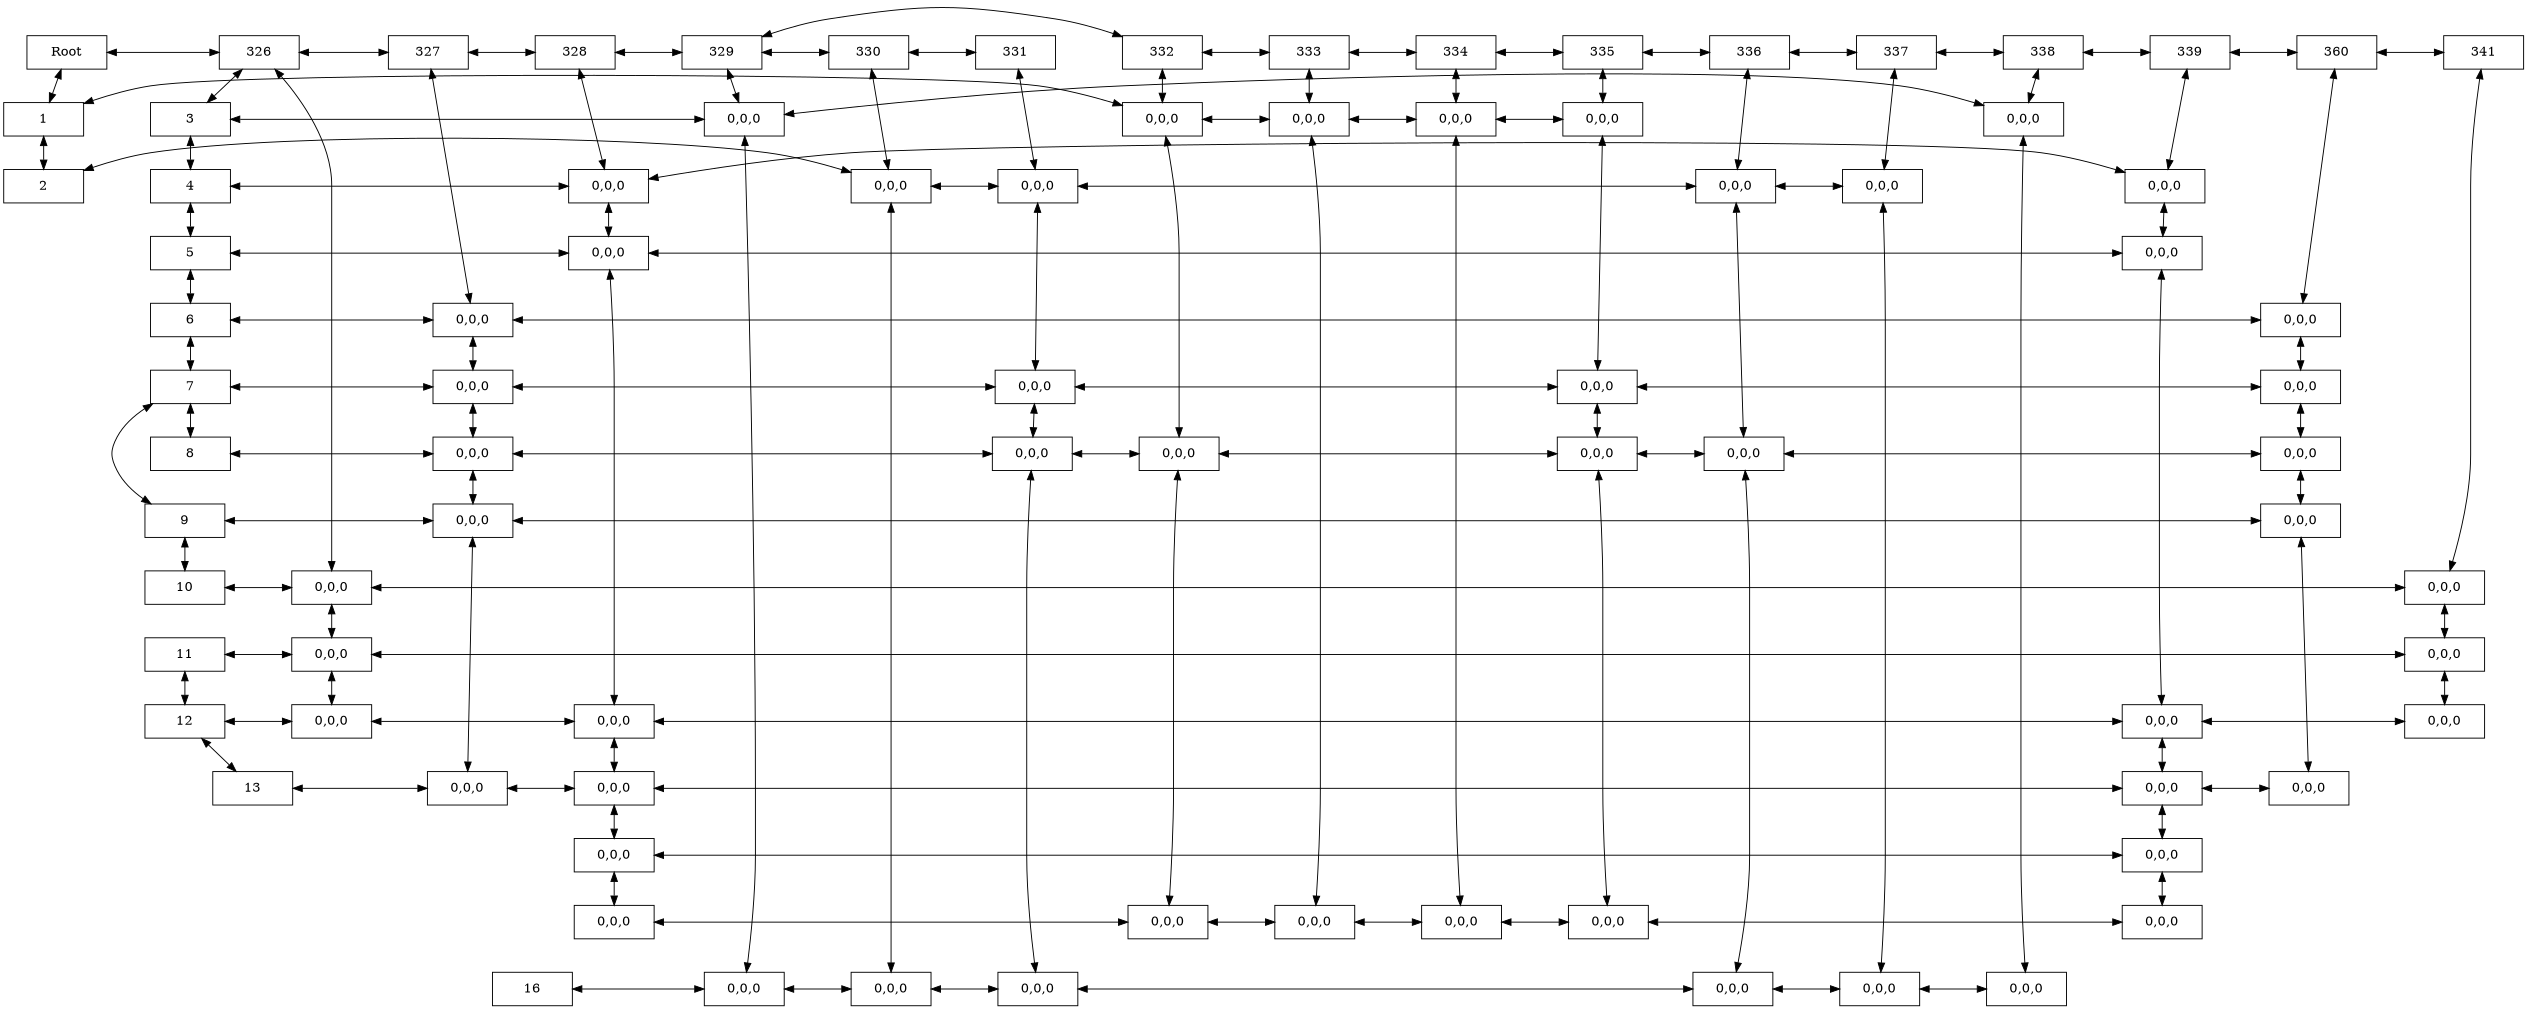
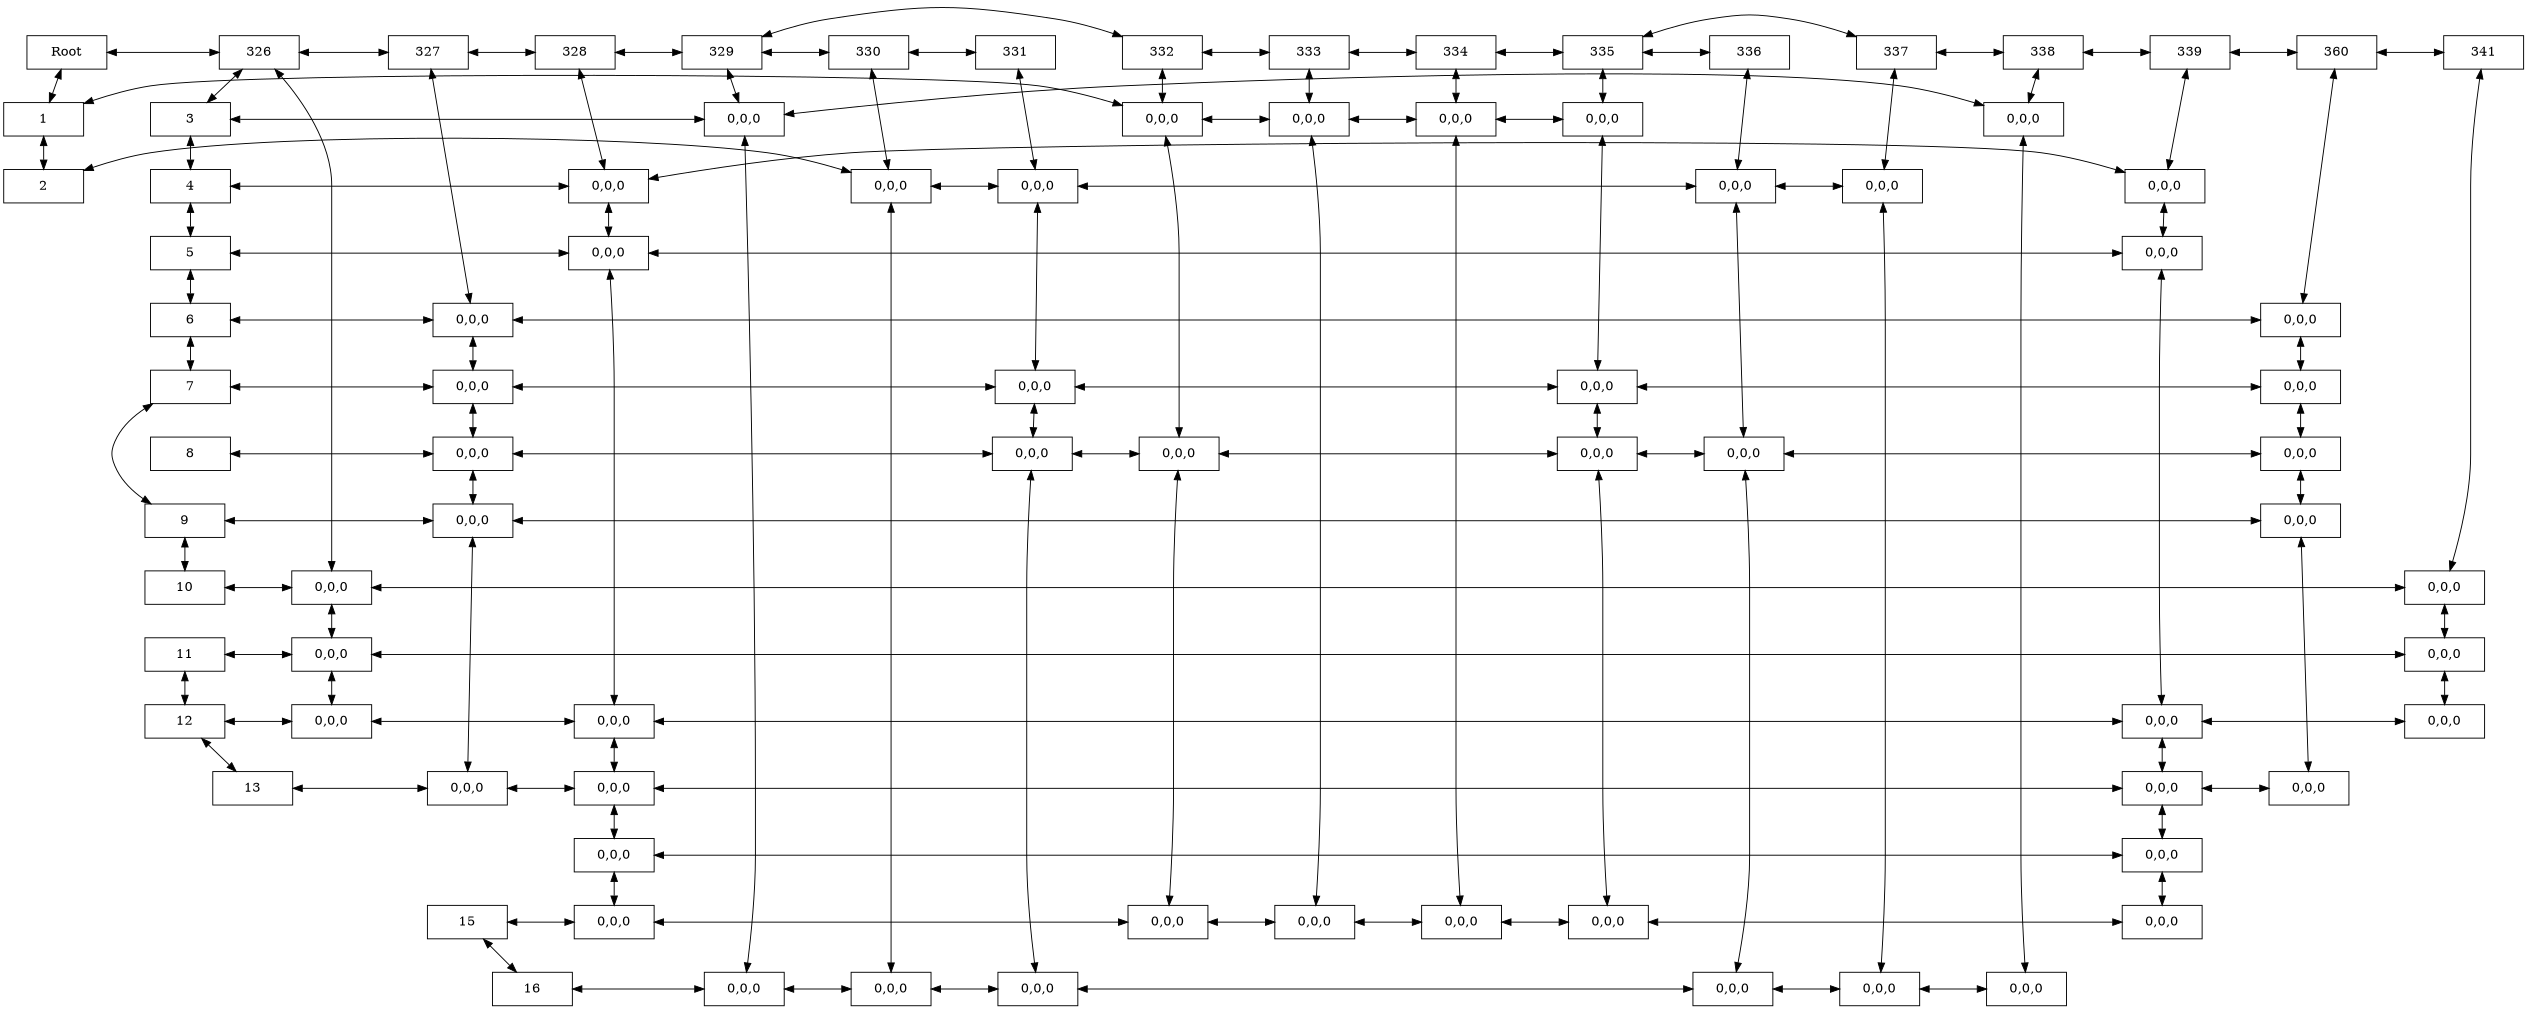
edge "336" -- "337": now "335" -- "337"
edge "7" -- "8": removed
node "15": added
